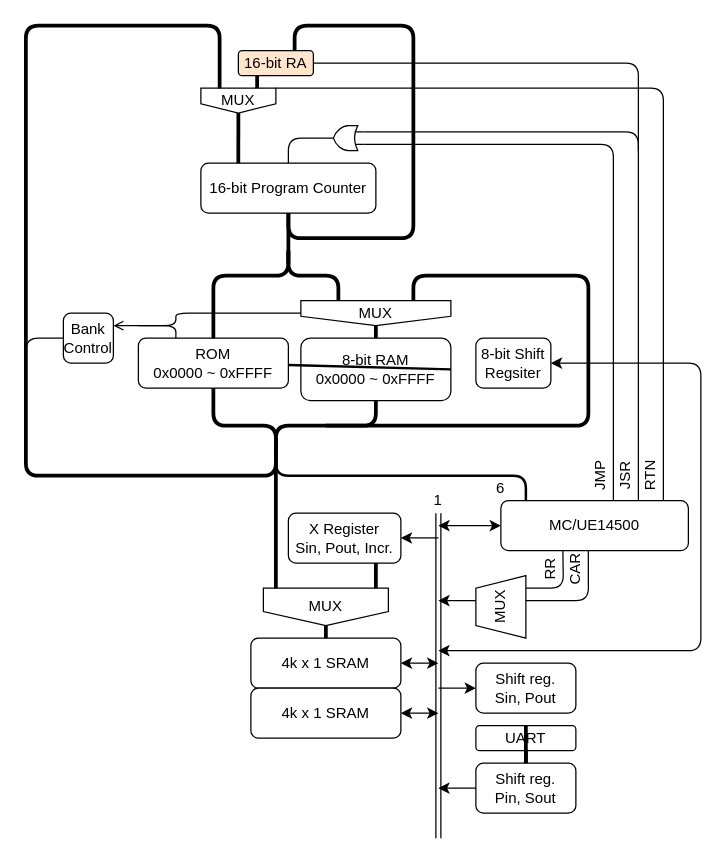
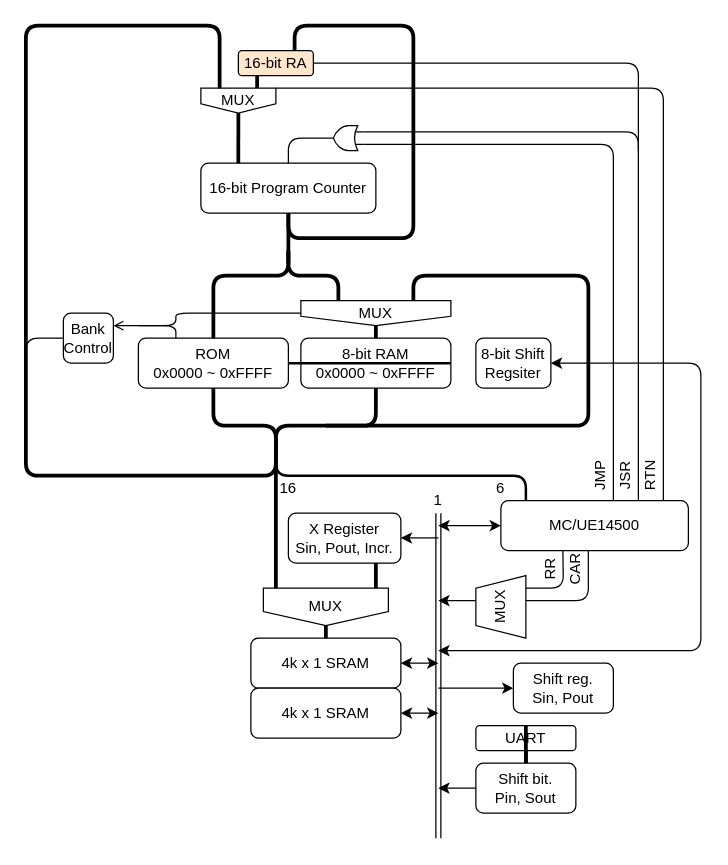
node "8-bit RAM 0x0000 ~ 0xFFFF": size 150x63 -> 150x50
node "16": added
node "Shift reg. Sin, Pout": moved (526, 688) -> (563, 688)
node "Shift reg. Pin, Sout": label "Shift reg. Pin, Sout" -> "Shift bit. Pin, Sout"
